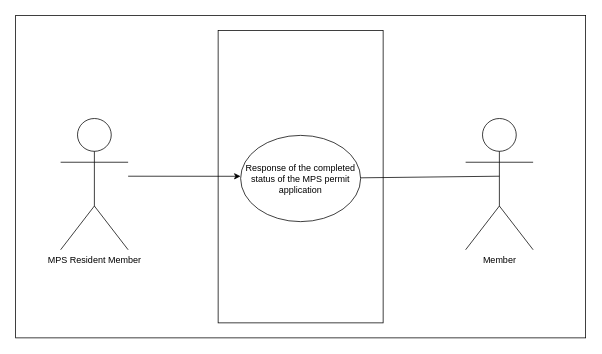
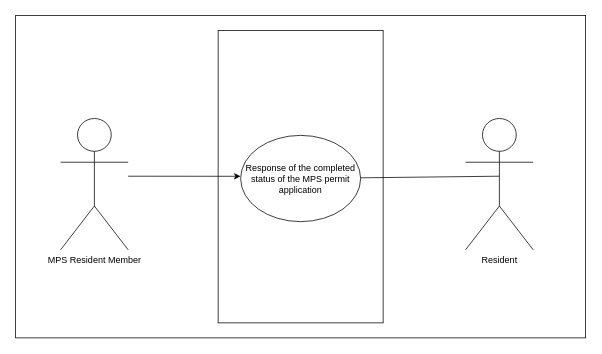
node "Member": label "Member" -> "Resident"
